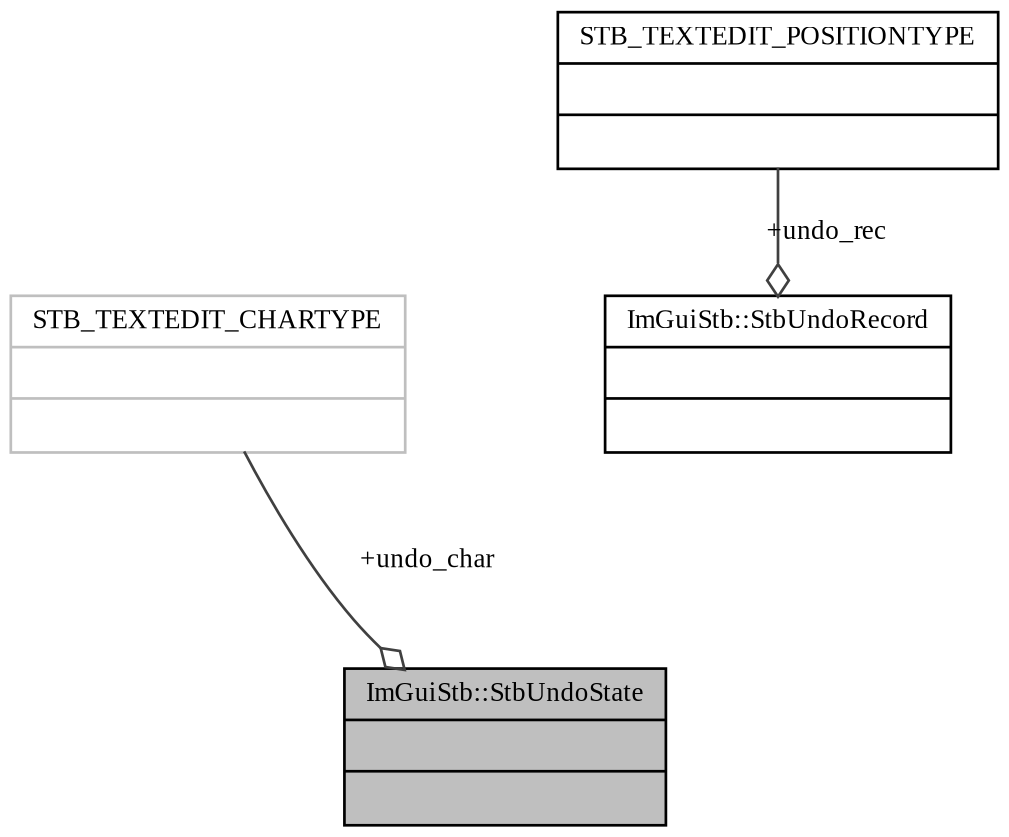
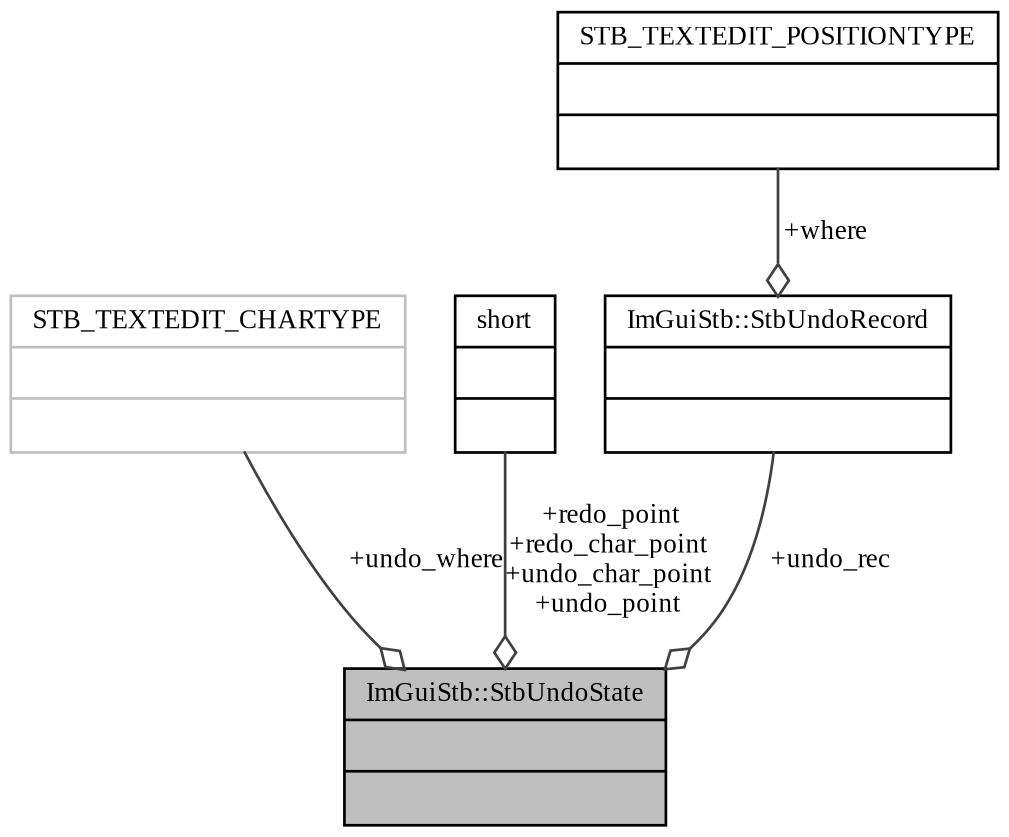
edge "STB_TEXTEDIT_POSITIONTYPE" -> "ImGuiStb::StbUndoRecord": label " +undo_rec" -> " +where"
node "short": added
edge "ImGuiStb::StbUndoRecord" -> "ImGuiStb::StbUndoState": added, label "+undo_rec"
edge "STB_TEXTEDIT_CHARTYPE" -> "ImGuiStb::StbUndoState": label " +undo_char" -> " +undo_where"
